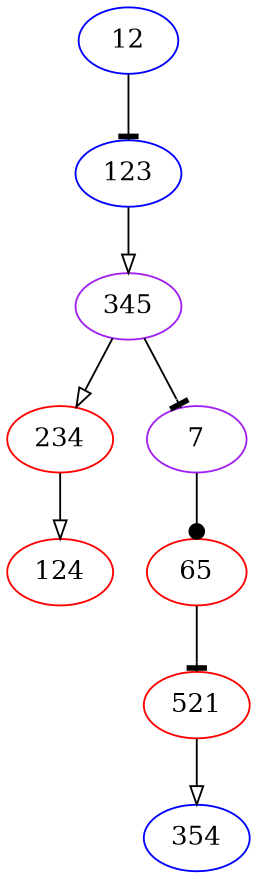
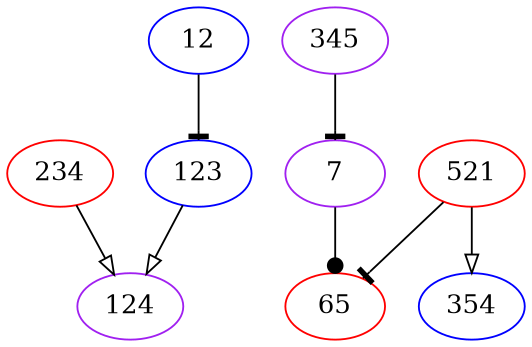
edge "123" -> "345": now "123" -> "124"
edge "345" -> "234": removed
node "124": color red -> purple
edge "65" -> "521": reversed
